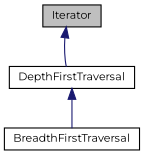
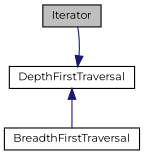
edge "DepthFirstTraversal" -> "Iterator": reversed
